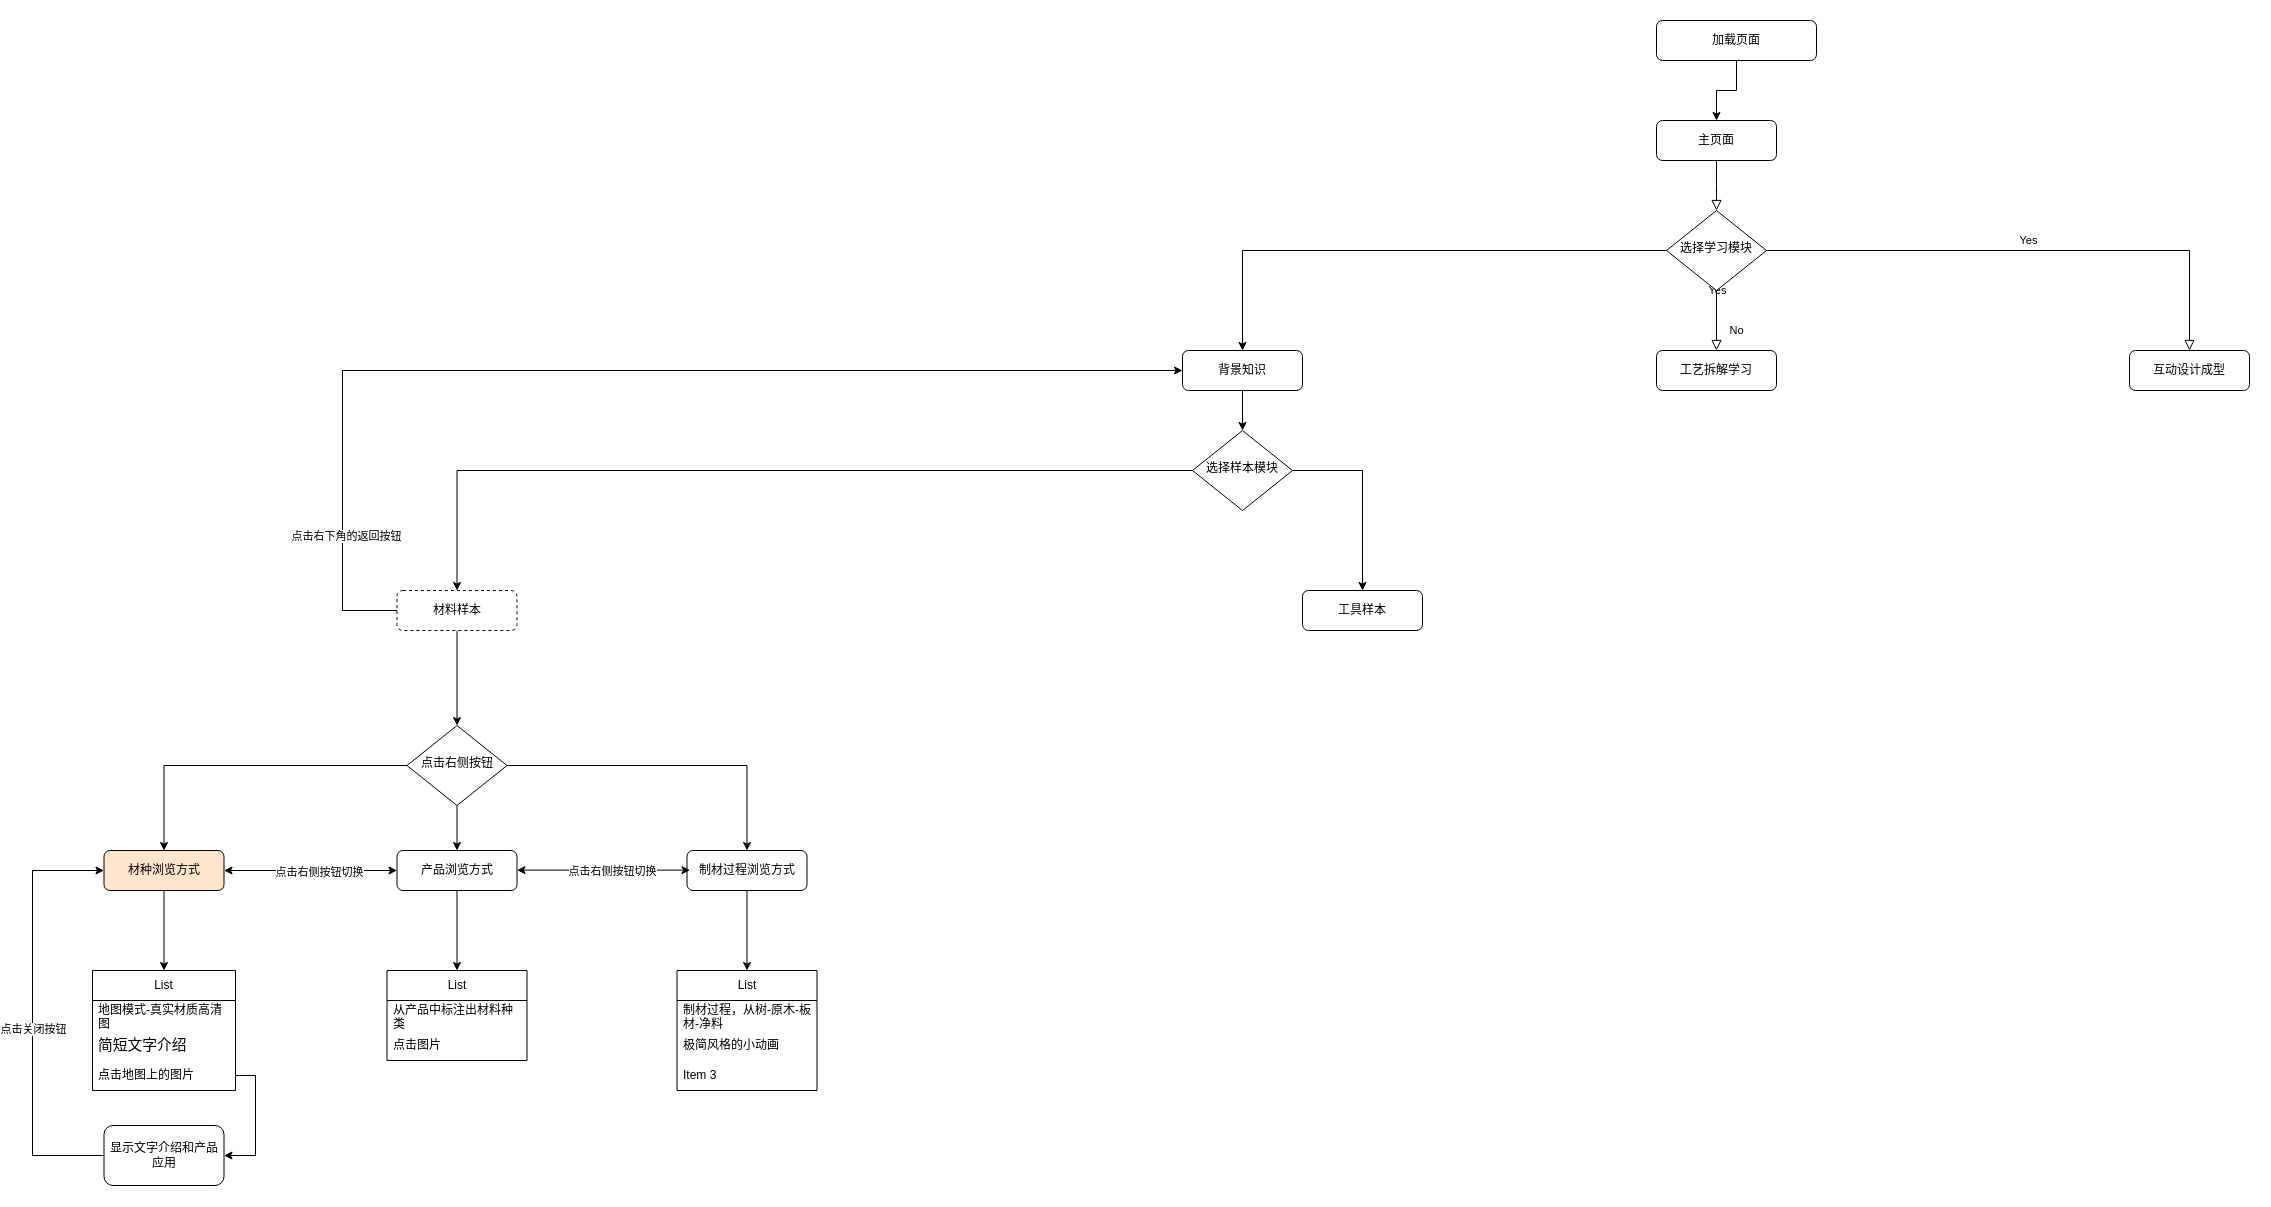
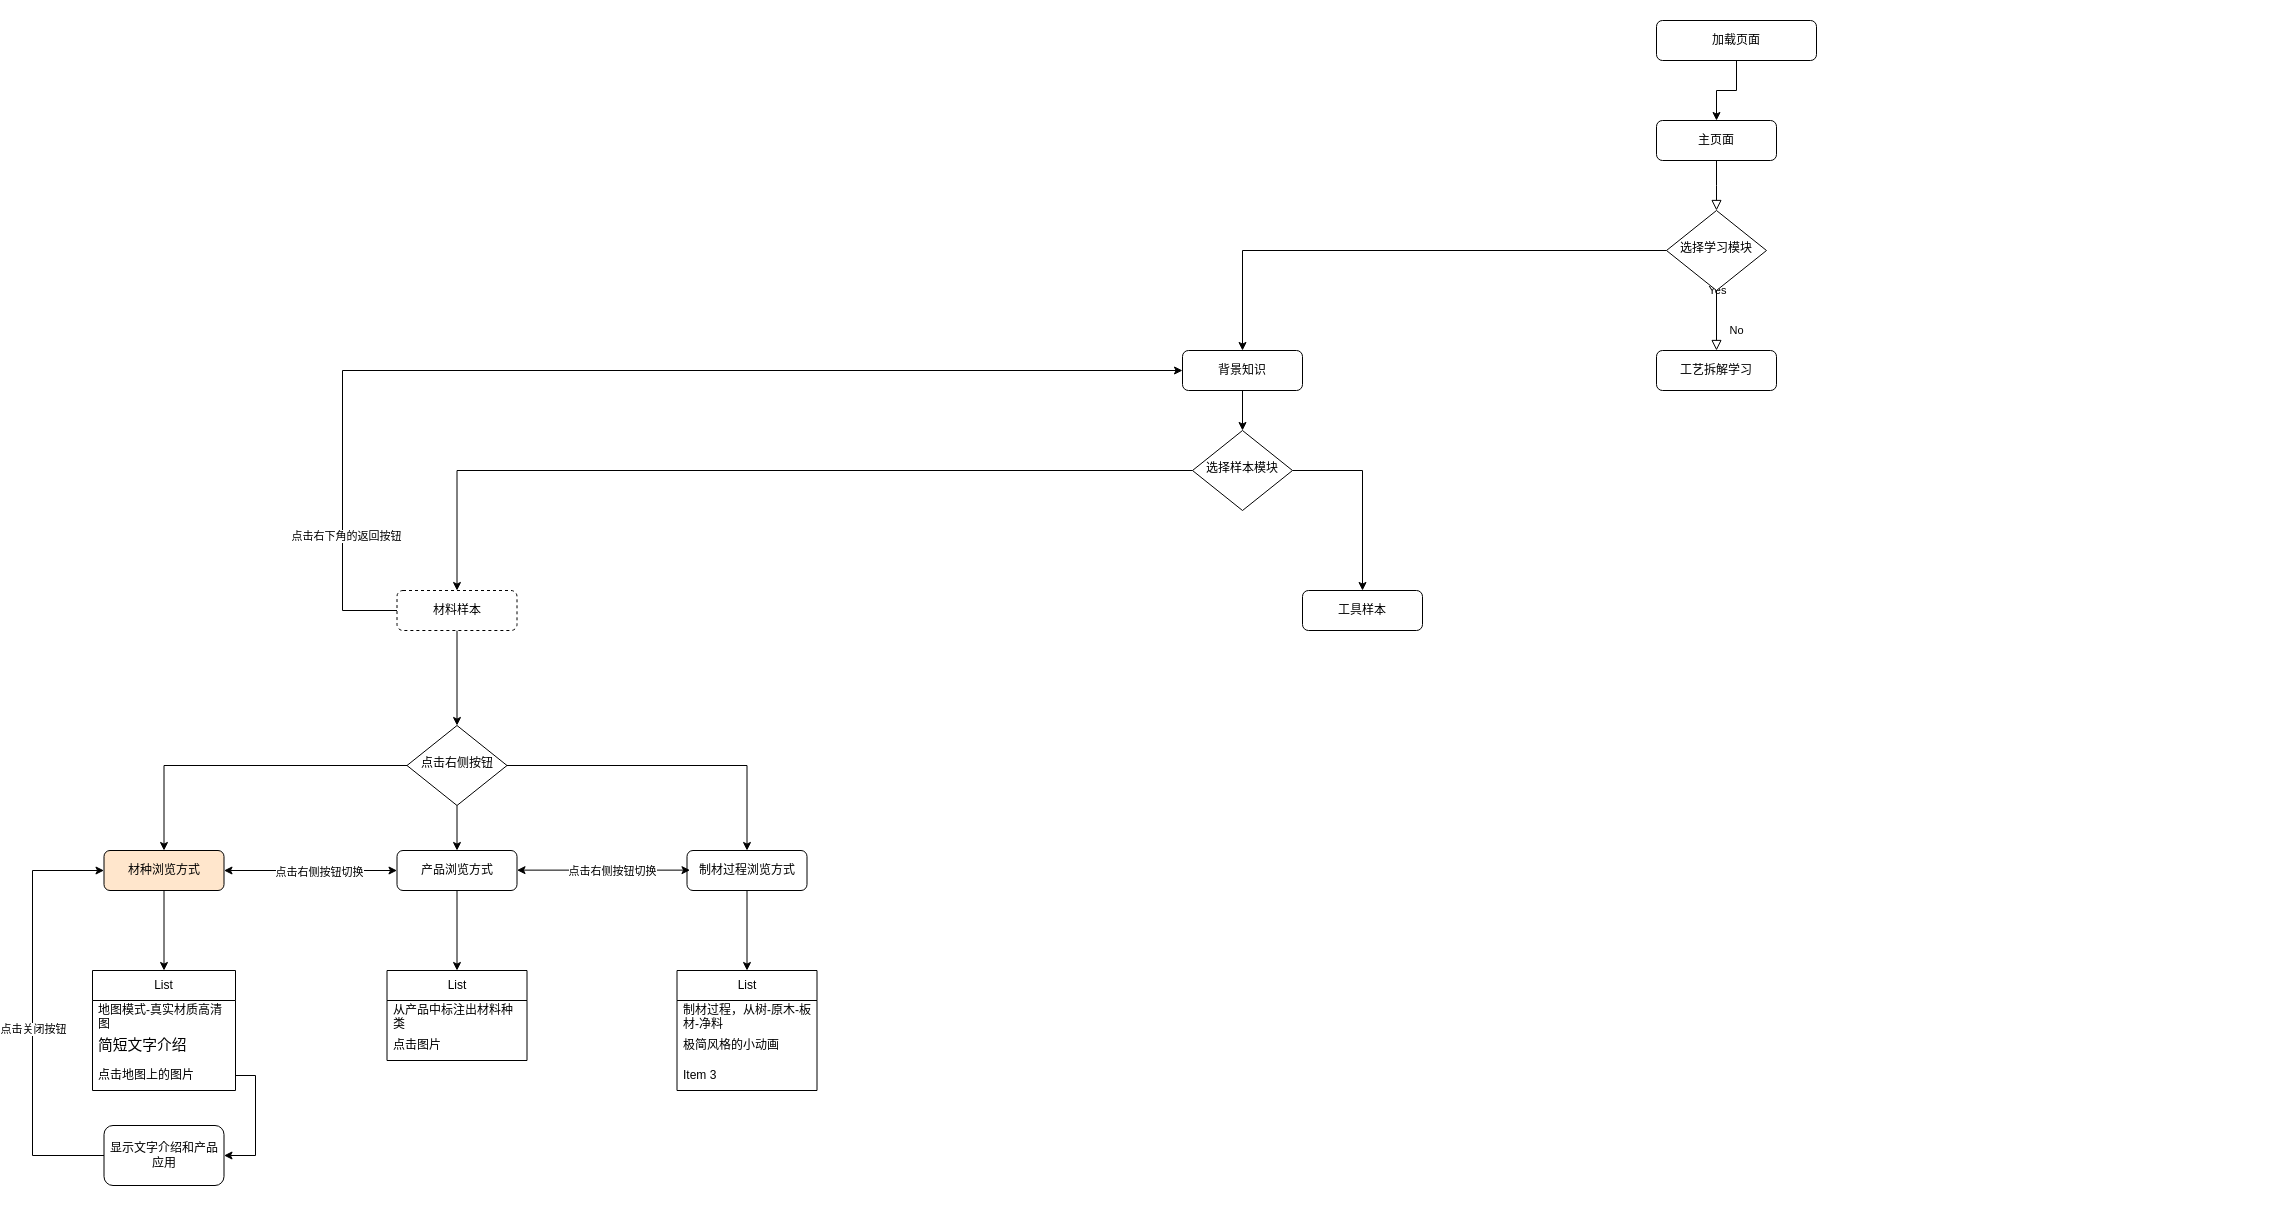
edge "选择学习模块" -> "互动设计成型": removed, label "Yes"
node "互动设计成型": removed
